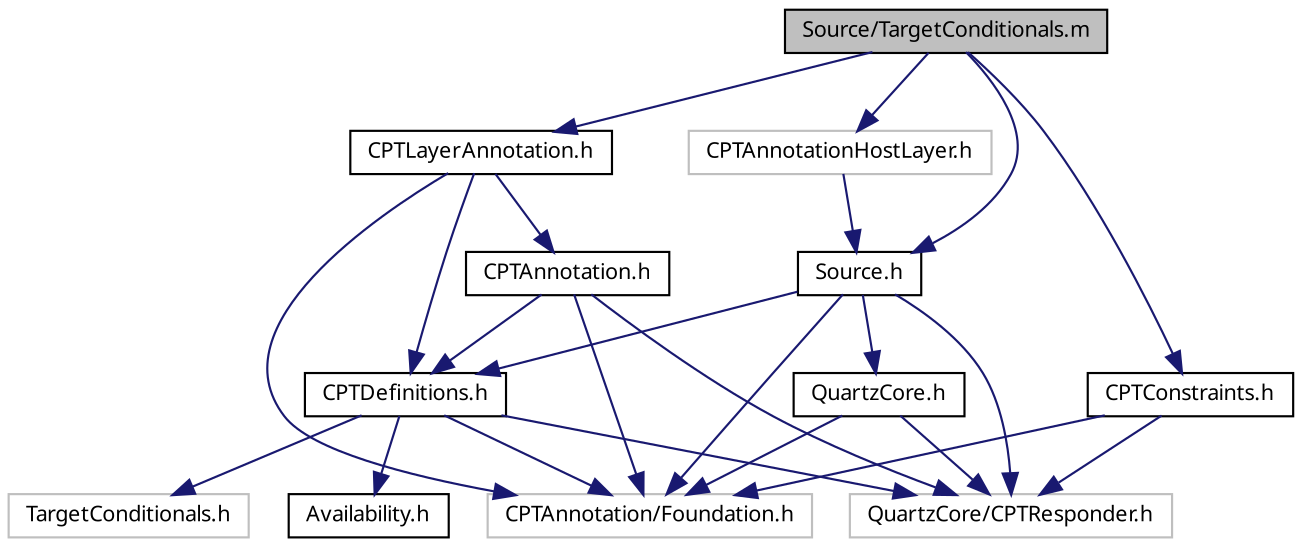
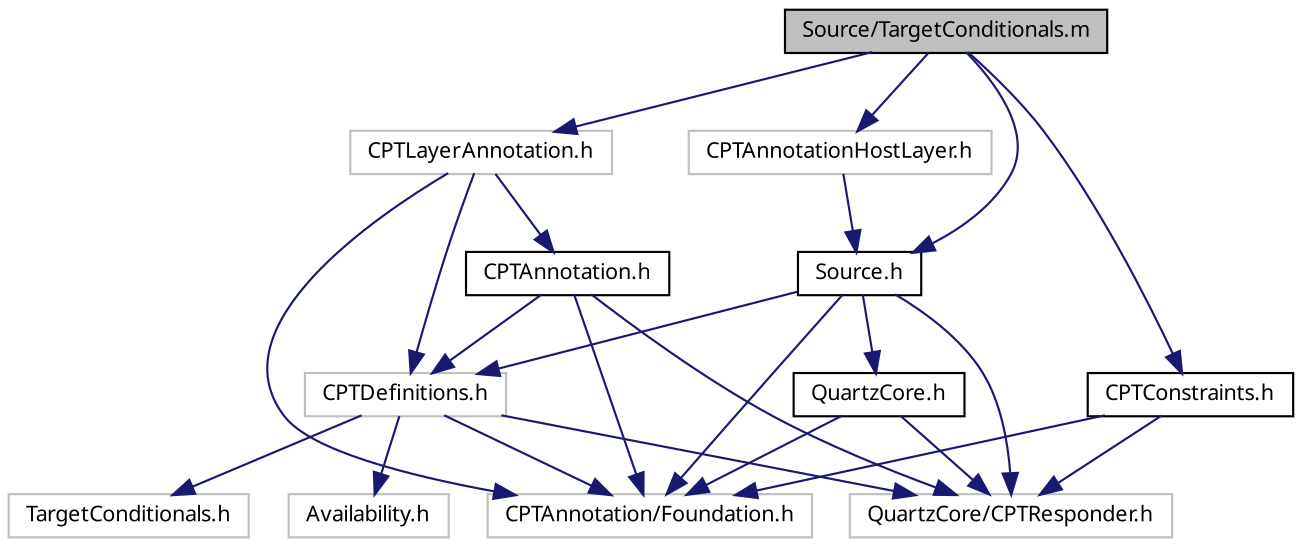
node "CPTLayerAnnotation.h": color black -> grey75
node "CPTDefinitions.h": color black -> grey75
node "Availability.h": color black -> grey75
